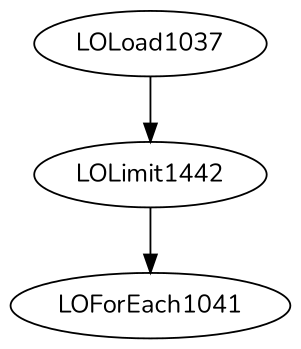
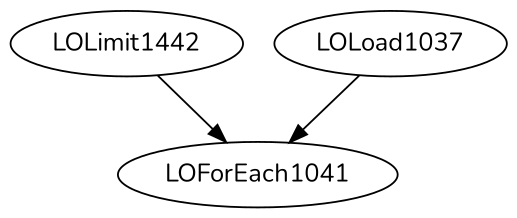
edge "LOLoad1037" -> "LOLimit1442": now "LOLoad1037" -> "LOForEach1041"
